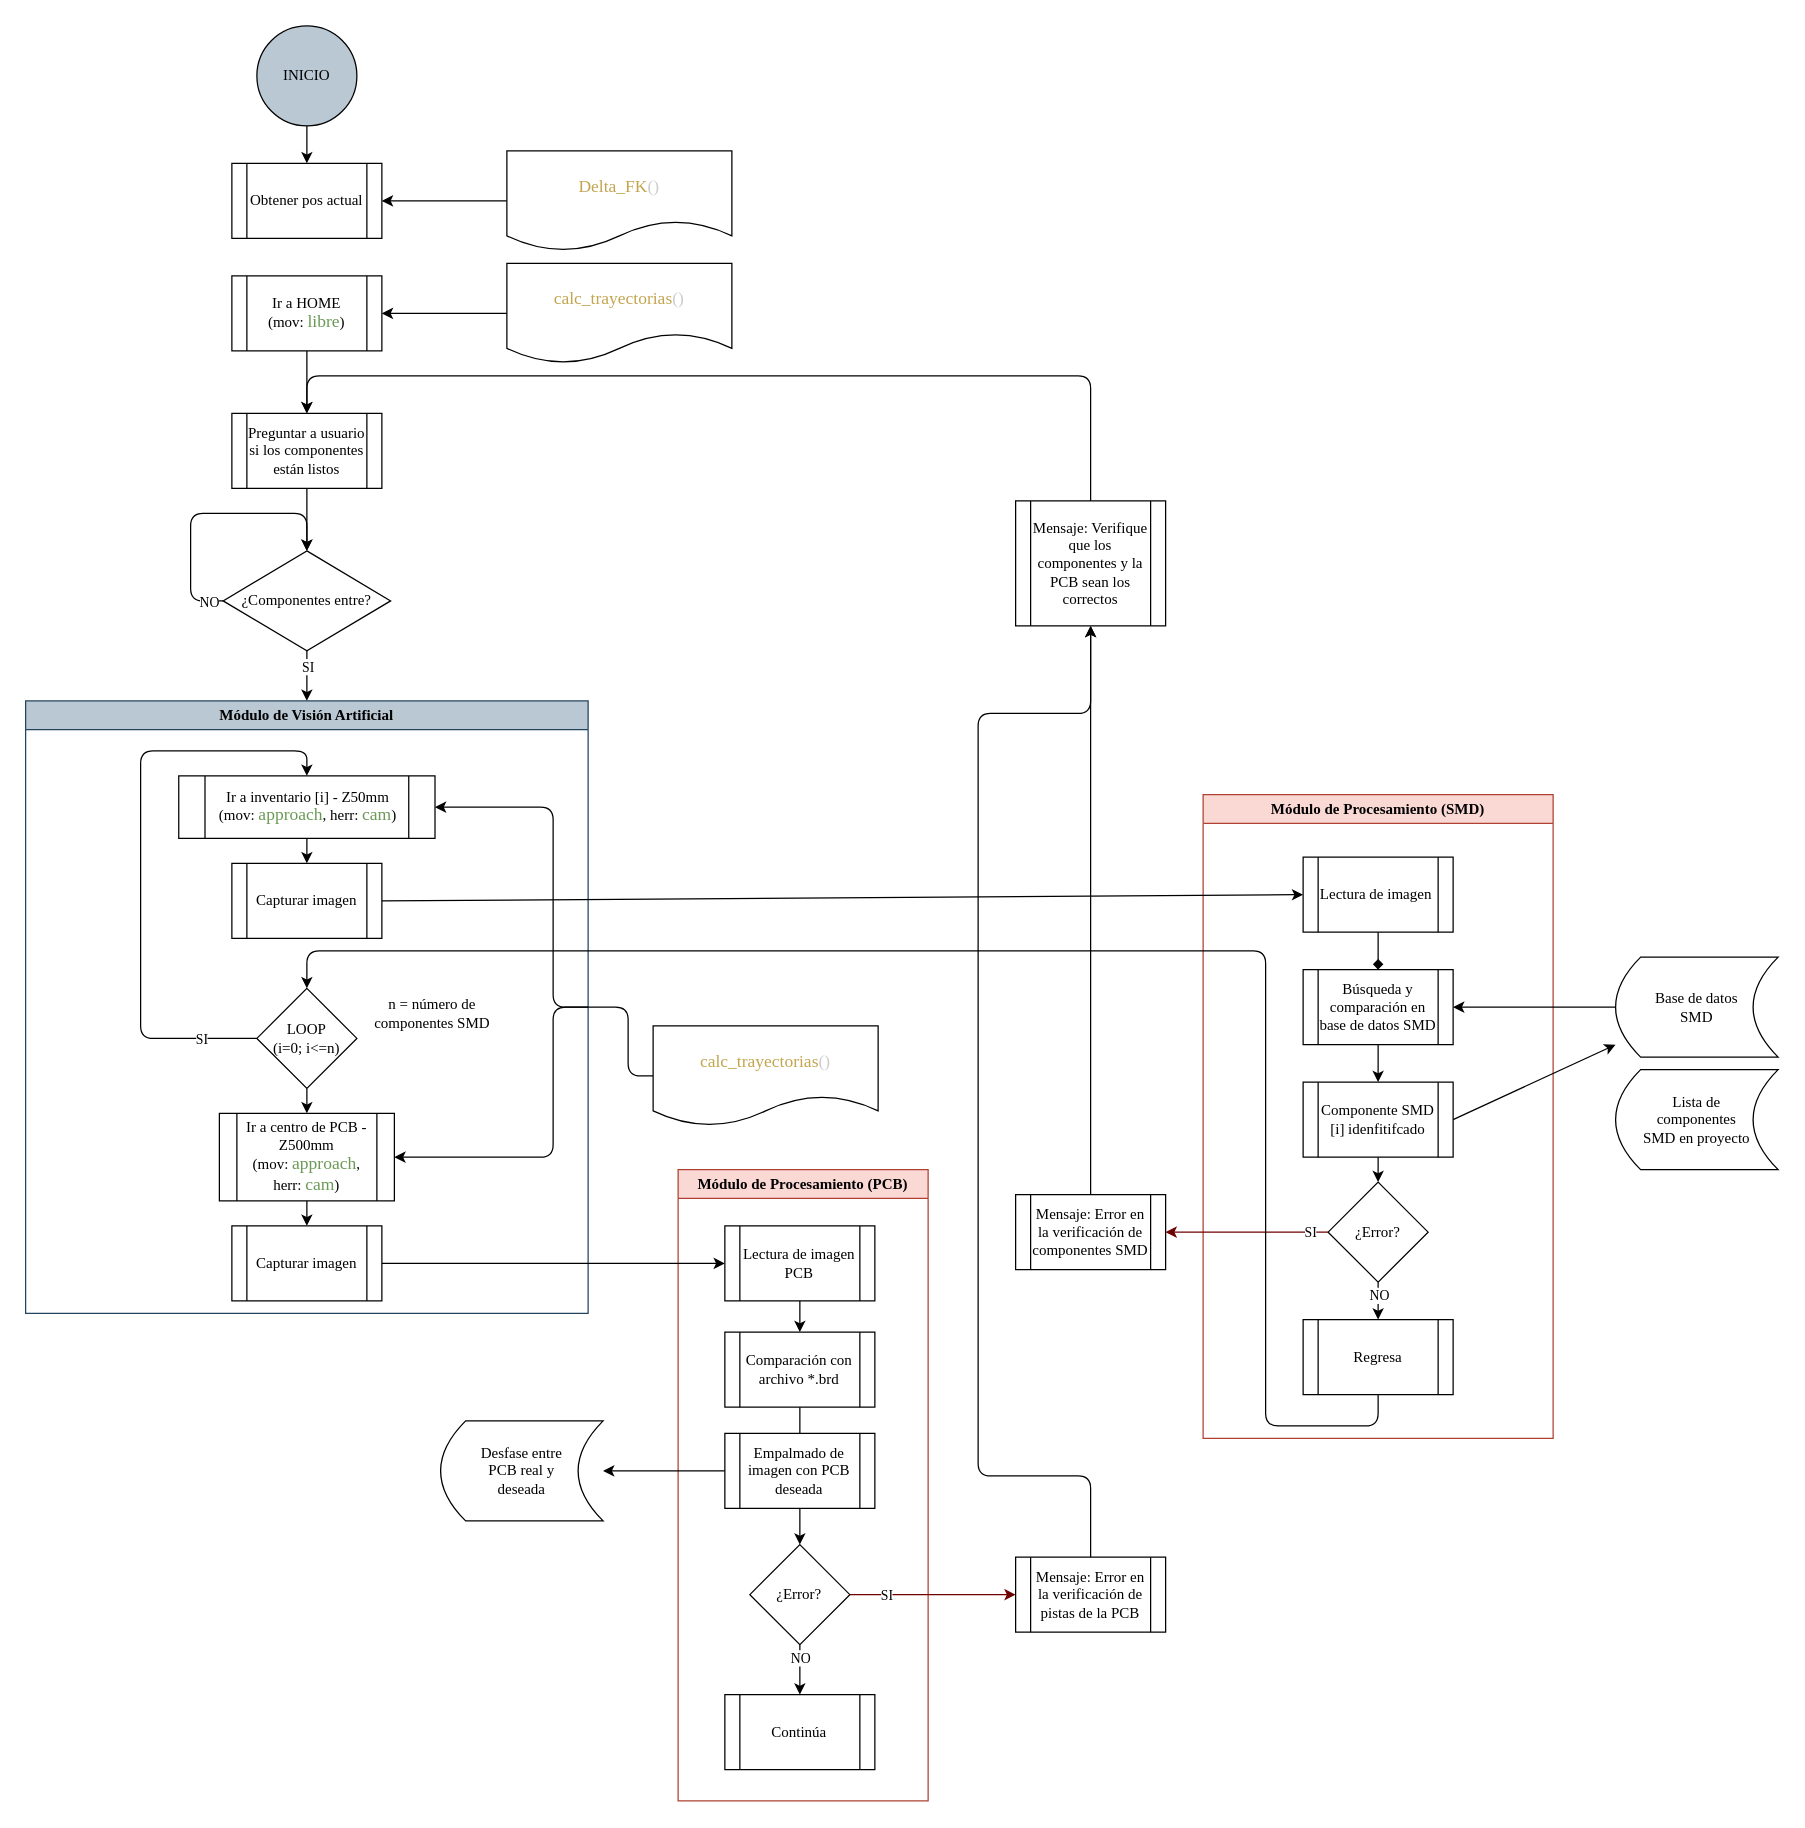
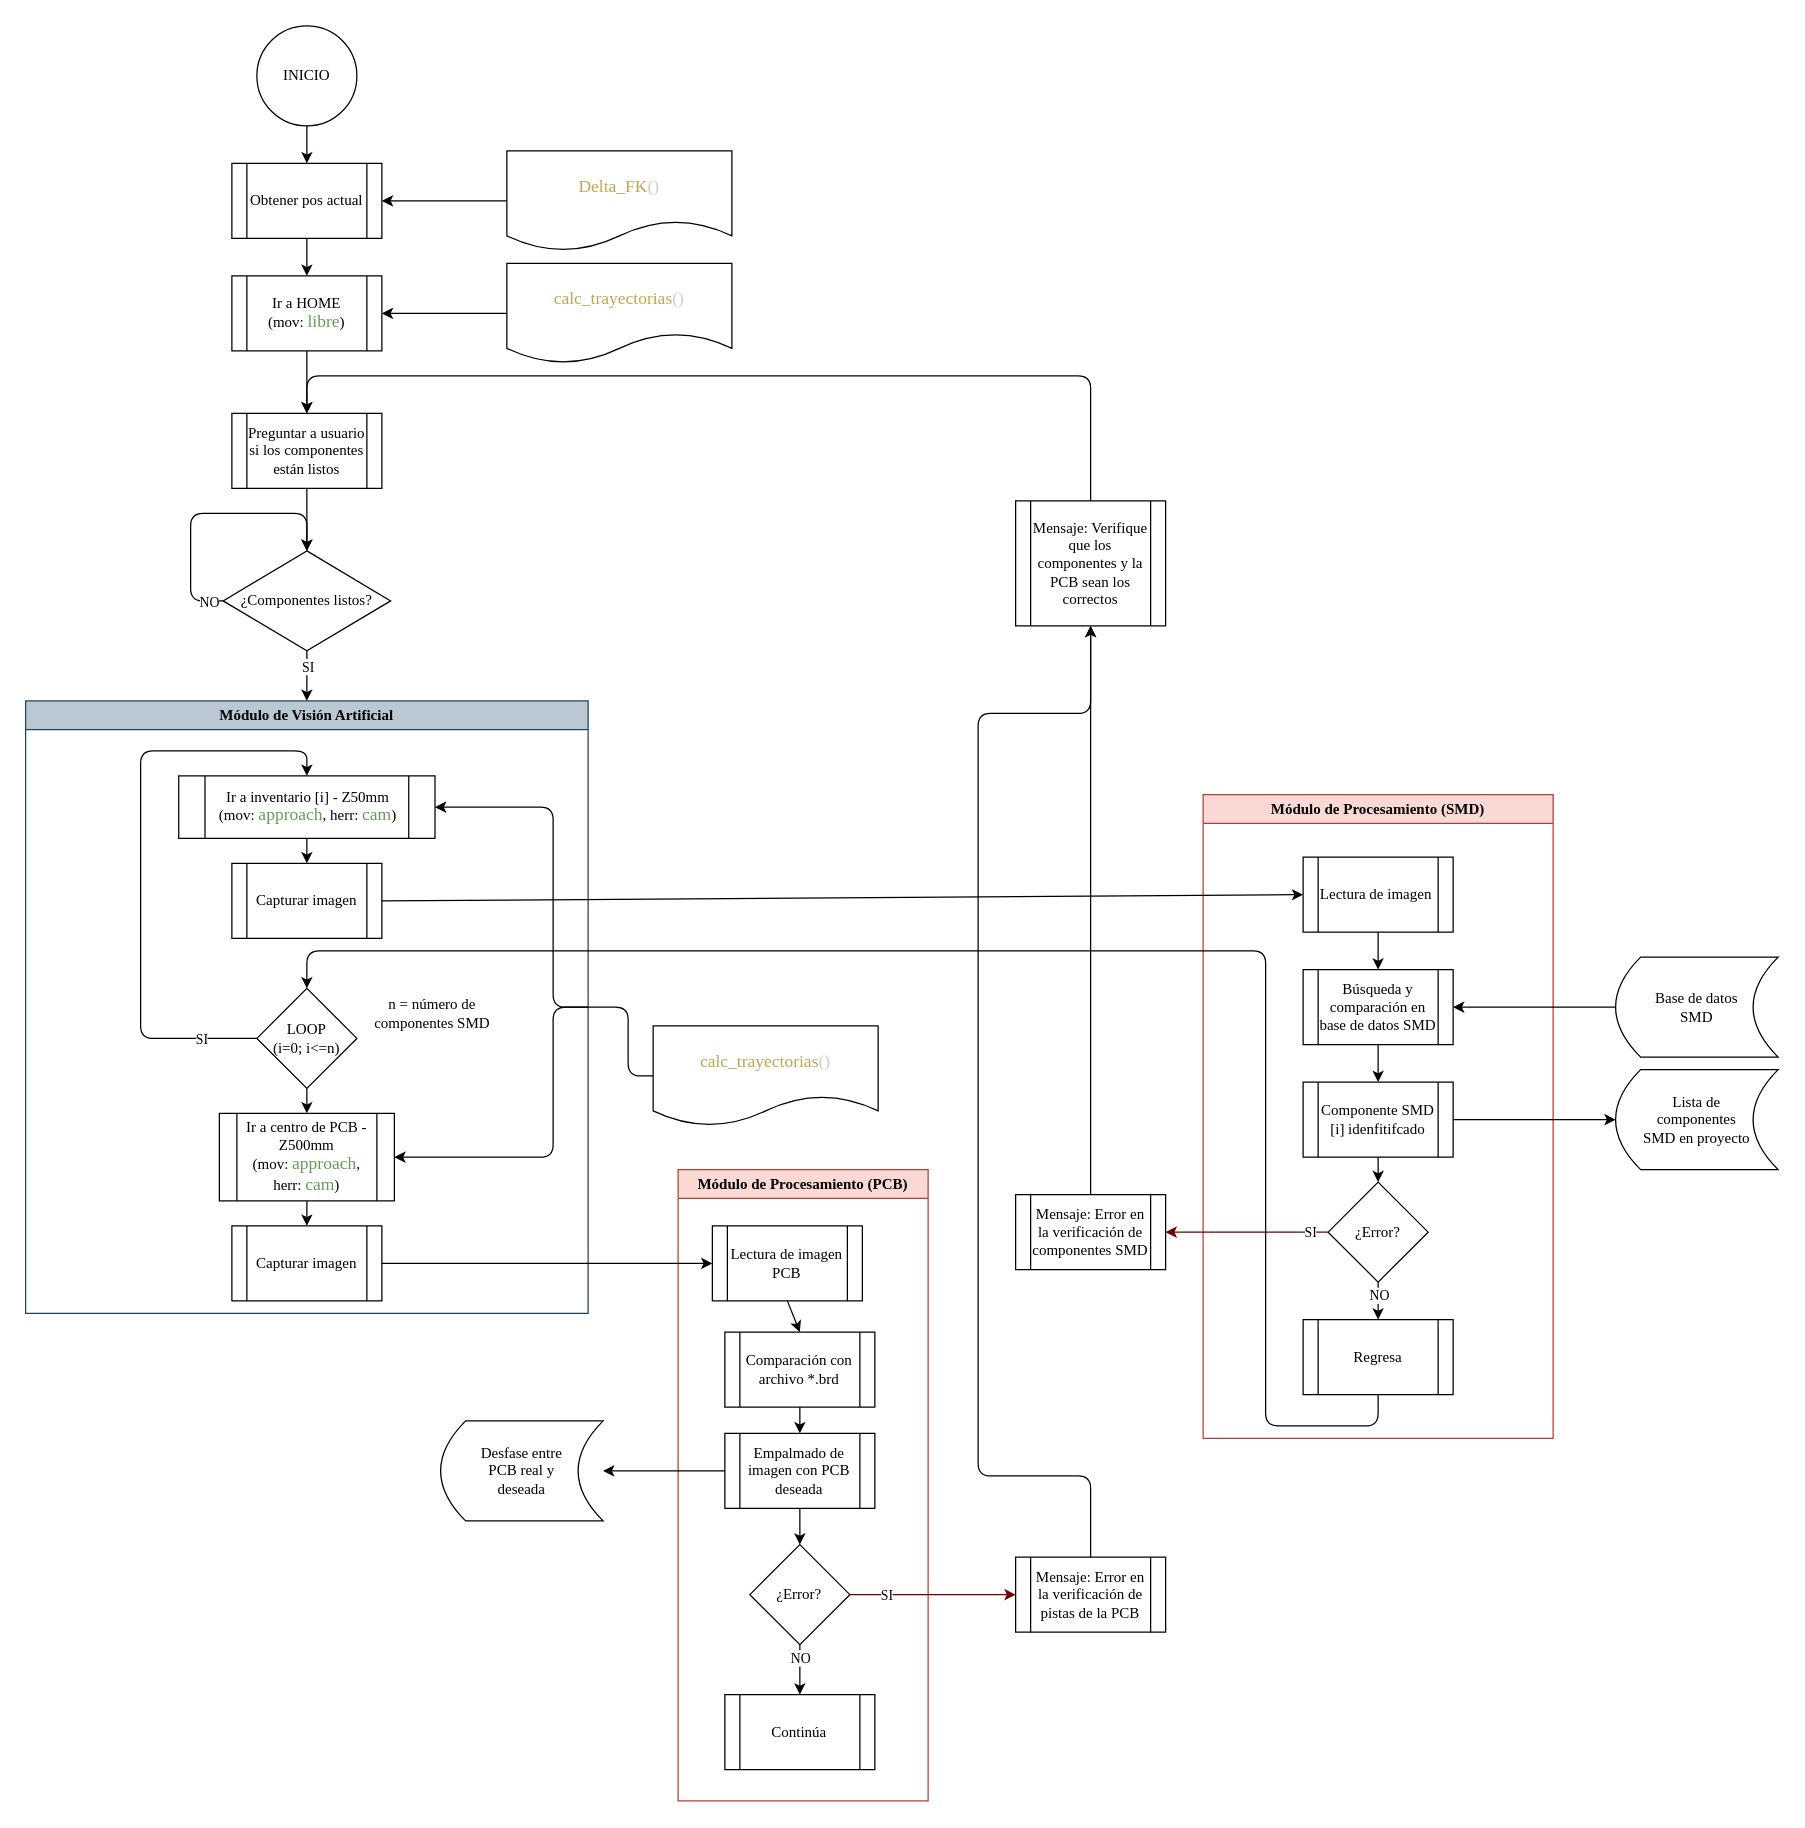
node "INICIO": fillcolor #bac8d3 -> #ffffff
edge "Obtener pos actual" -> "Ir a HOME (mov: libre)": added
node "¿Componentes entre?": label "¿Componentes entre?" -> "¿Componentes listos?"
edge "Lectura de imagen" -> "Búsqueda y comparación en base de datos SMD": arrowhead diamond -> classic
edge "Componente SMD [i] idenfitifcado" -> "Base de datos SMD": now "Componente SMD [i] idenfitifcado" -> "Lista de componentes SMD en proyecto"
node "Lectura de imagen PCB": moved (800, 1263) -> (787, 1263)
edge "Comparación con archivo *.brd" -- "Empalmado de imagen con PCB deseada": arrowhead none -> classic
